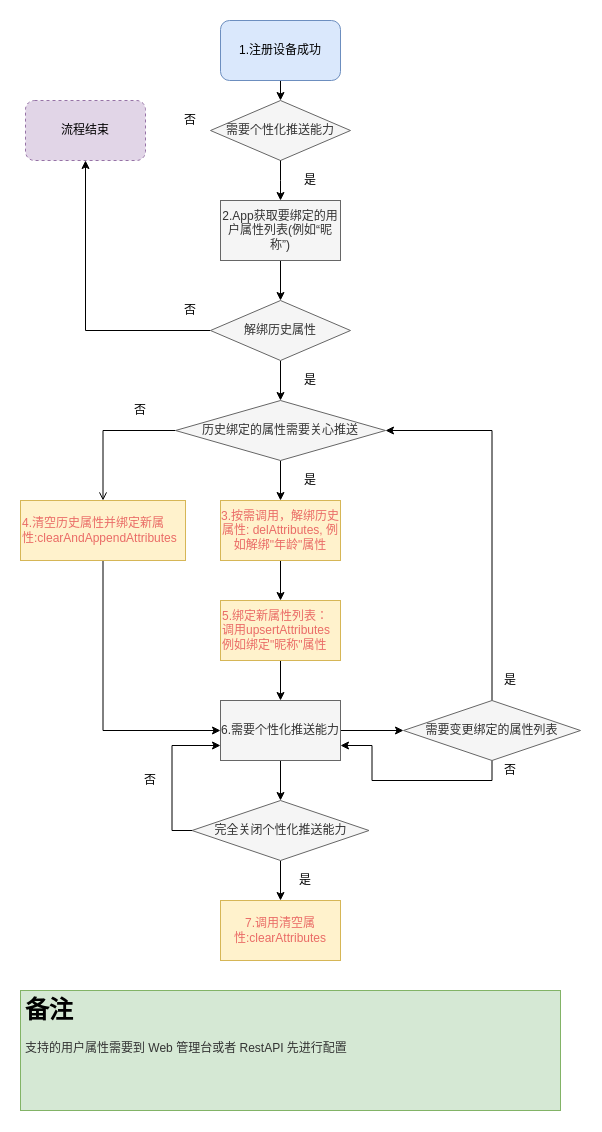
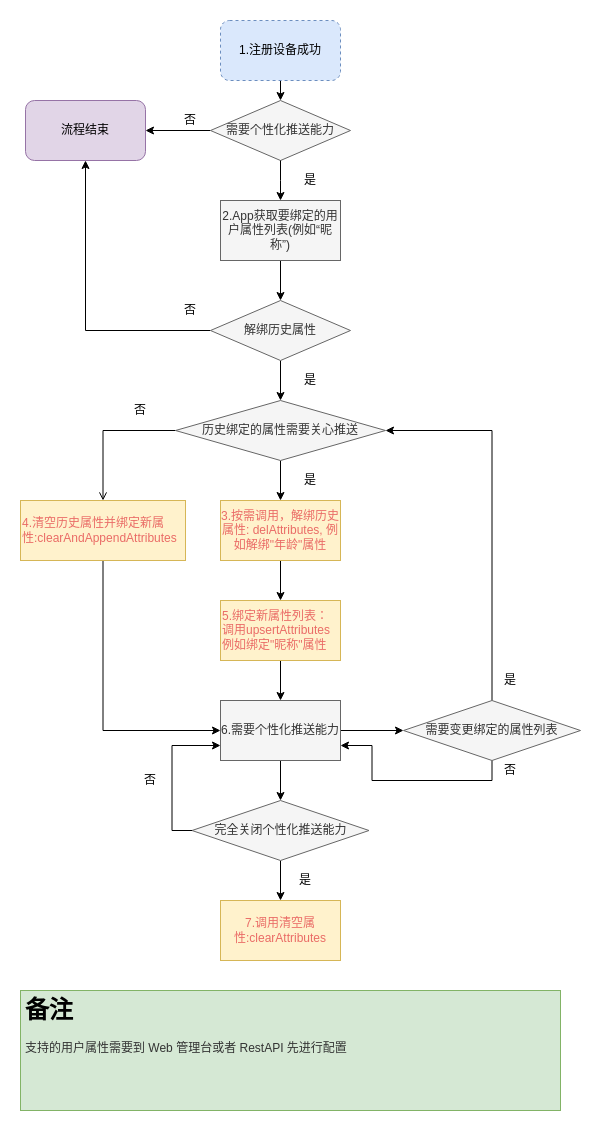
node "1.注册设备成功": style solid -> dashed
node "流程结束": style dashed -> solid
edge "需要个性化推送能力" -> "流程结束": added
